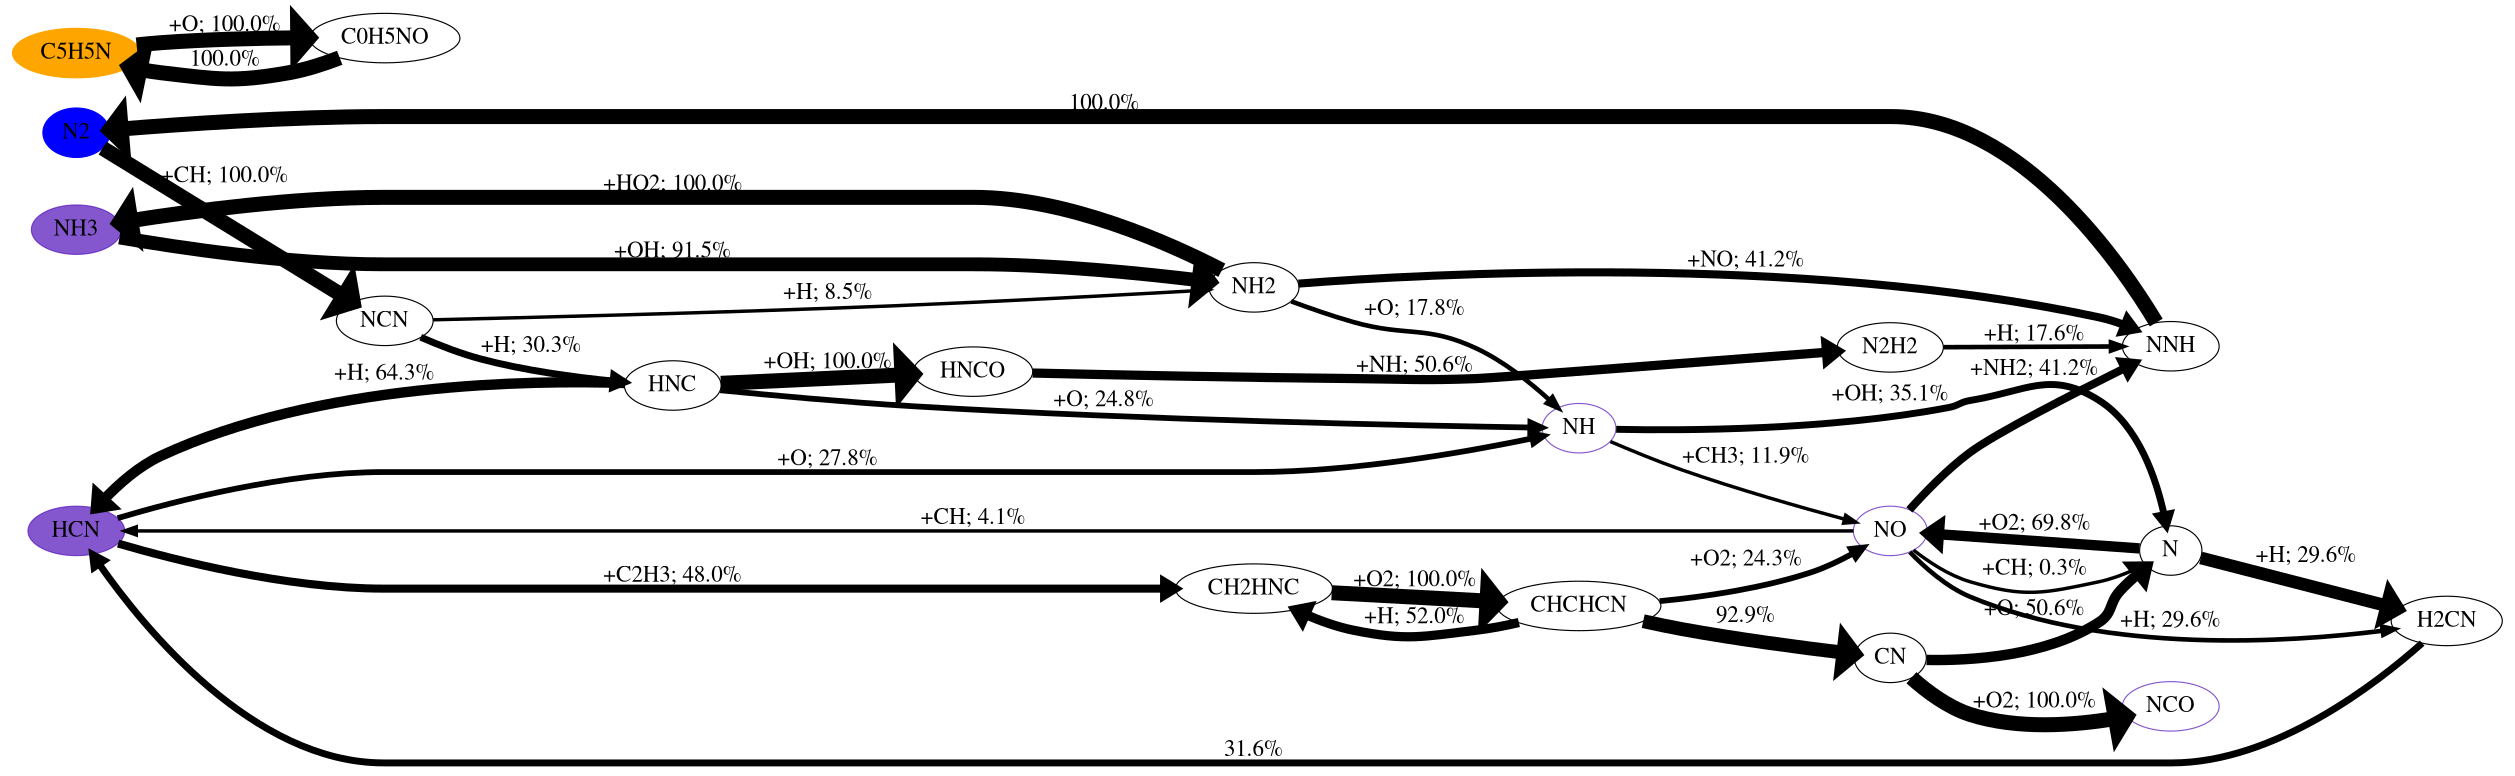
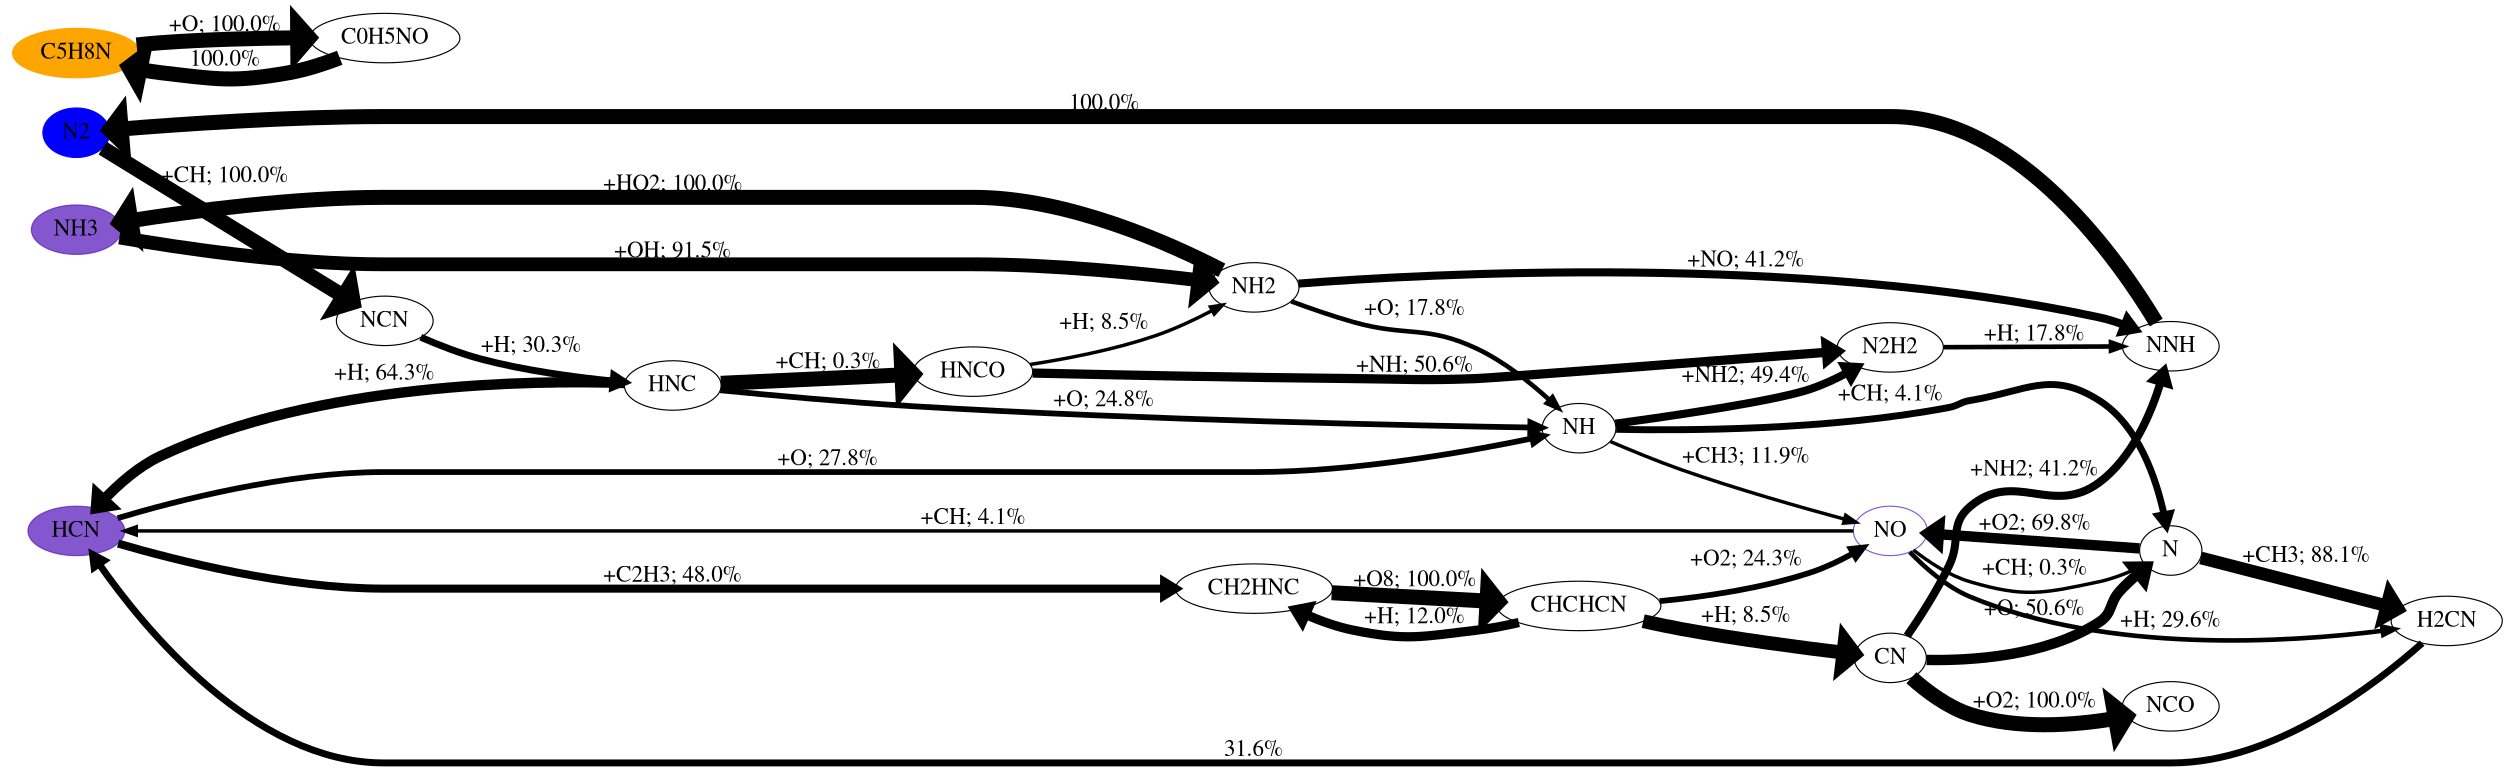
node "C5H5N": label "C5H5N" -> "C5H8N"
edge "NCN" -> "NH2": now "HNCO" -> "NH2"
edge "N2H2" -> "NNH": label "+H; 17.6%" -> "+H; 17.8%"
edge "HNC" -> "HNCO": label "+OH; 100.0%" -> "+CH; 0.3%"
edge "NH" -> "N": label "+OH; 35.1%" -> "+CH; 4.1%"
edge "NH" -> "N2H2": added, label "+NH2; 49.4%"
node "NH": color #500dbab1 -> black
edge "NO" -> "NNH": now "CN" -> "NNH"
edge "N" -> "H2CN": label "+H; 29.6%" -> "+CH3; 88.1%"
edge "CH2HNC" -> "CHCHCN": label "+O2; 100.0%" -> "+O8; 100.0%"
edge "CHCHCN" -> "CN": label "92.9%" -> "+H; 8.5%"
edge "CHCHCN" -> "CH2HNC": label "+H; 52.0%" -> "+H; 12.0%"
node "NCO": color #500dbab1 -> black
